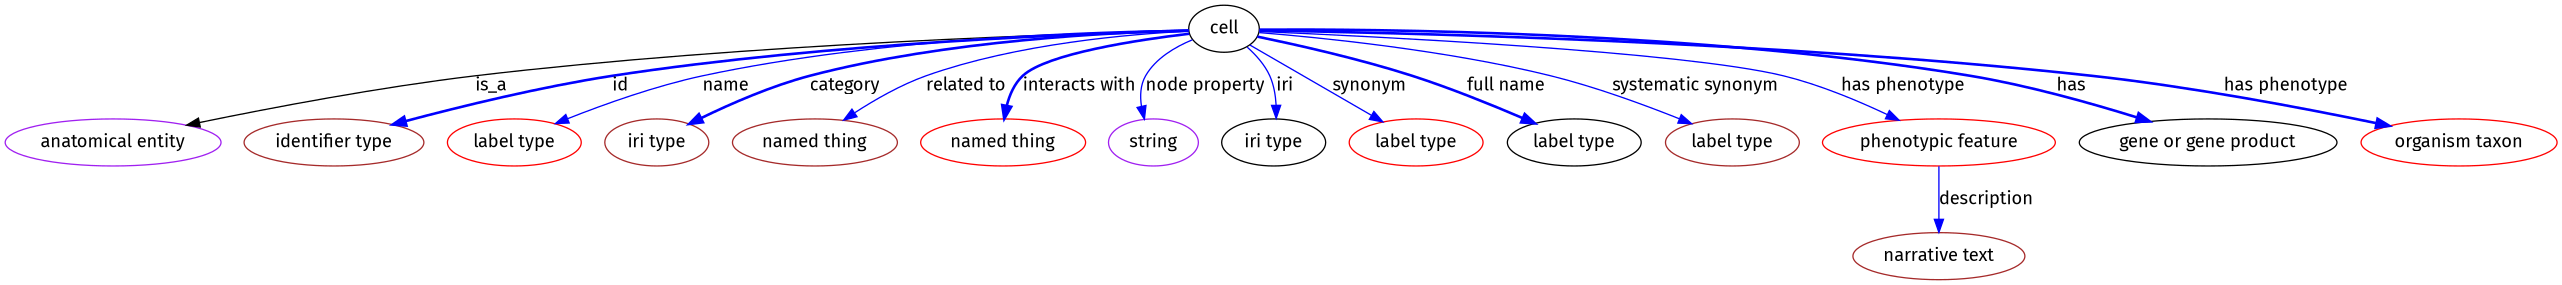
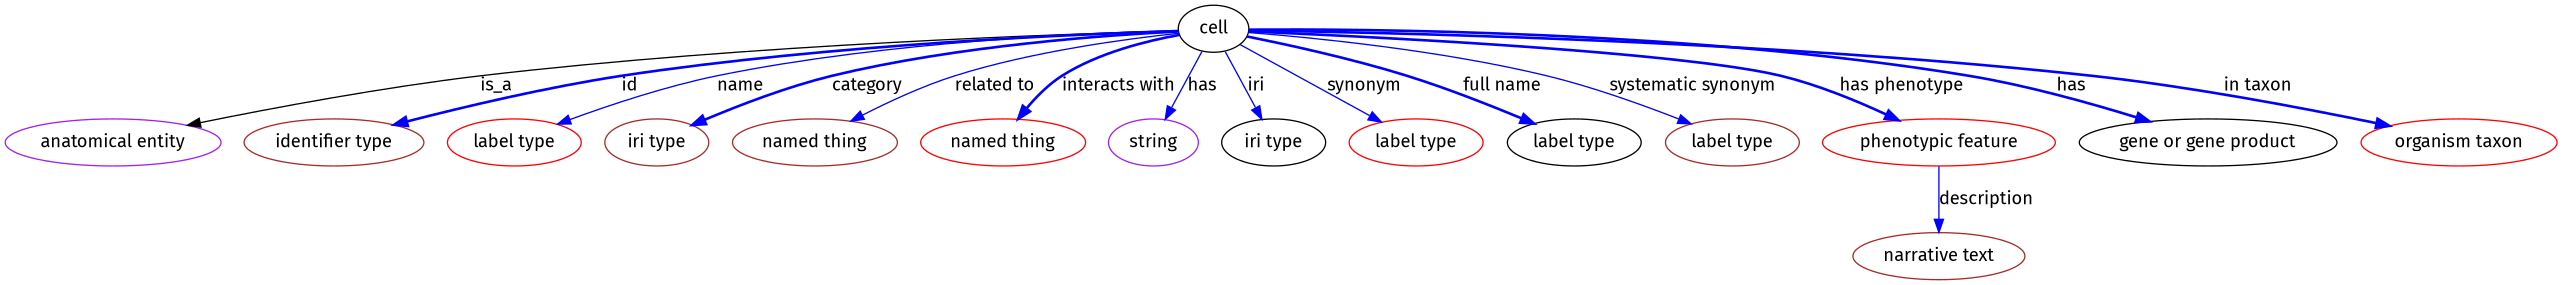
edge "cell" -> "phenotypic feature": style solid -> bold
edge "cell" -> "string": label "node property" -> "has"
edge "cell" -> "organism taxon": label "has phenotype" -> "in taxon"
